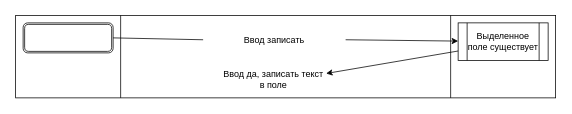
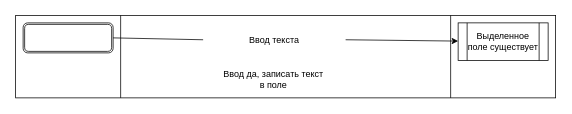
node "Ввод записать": label "Ввод записать" -> "Ввод текста"
edge "Выделенное поле существует" -> "Ввод да, записать текст в поле": removed
